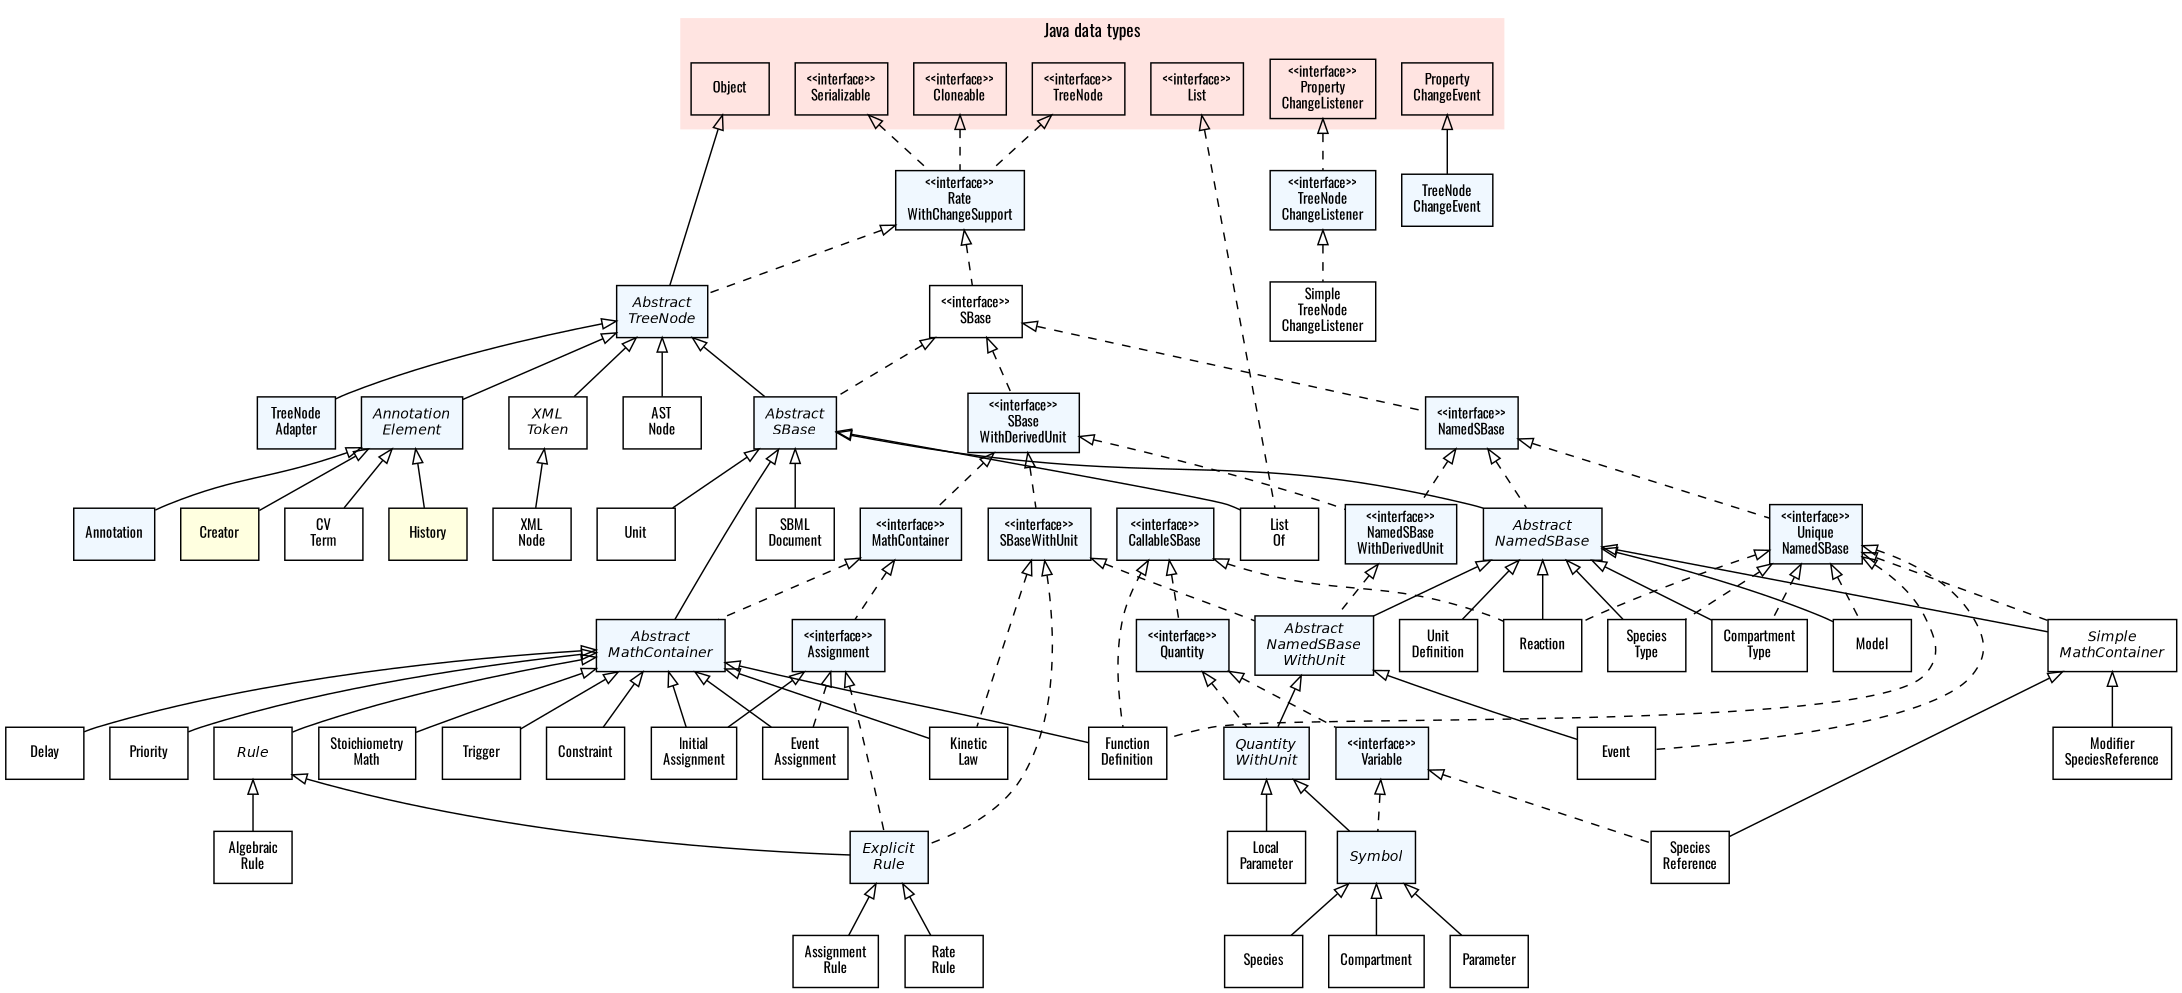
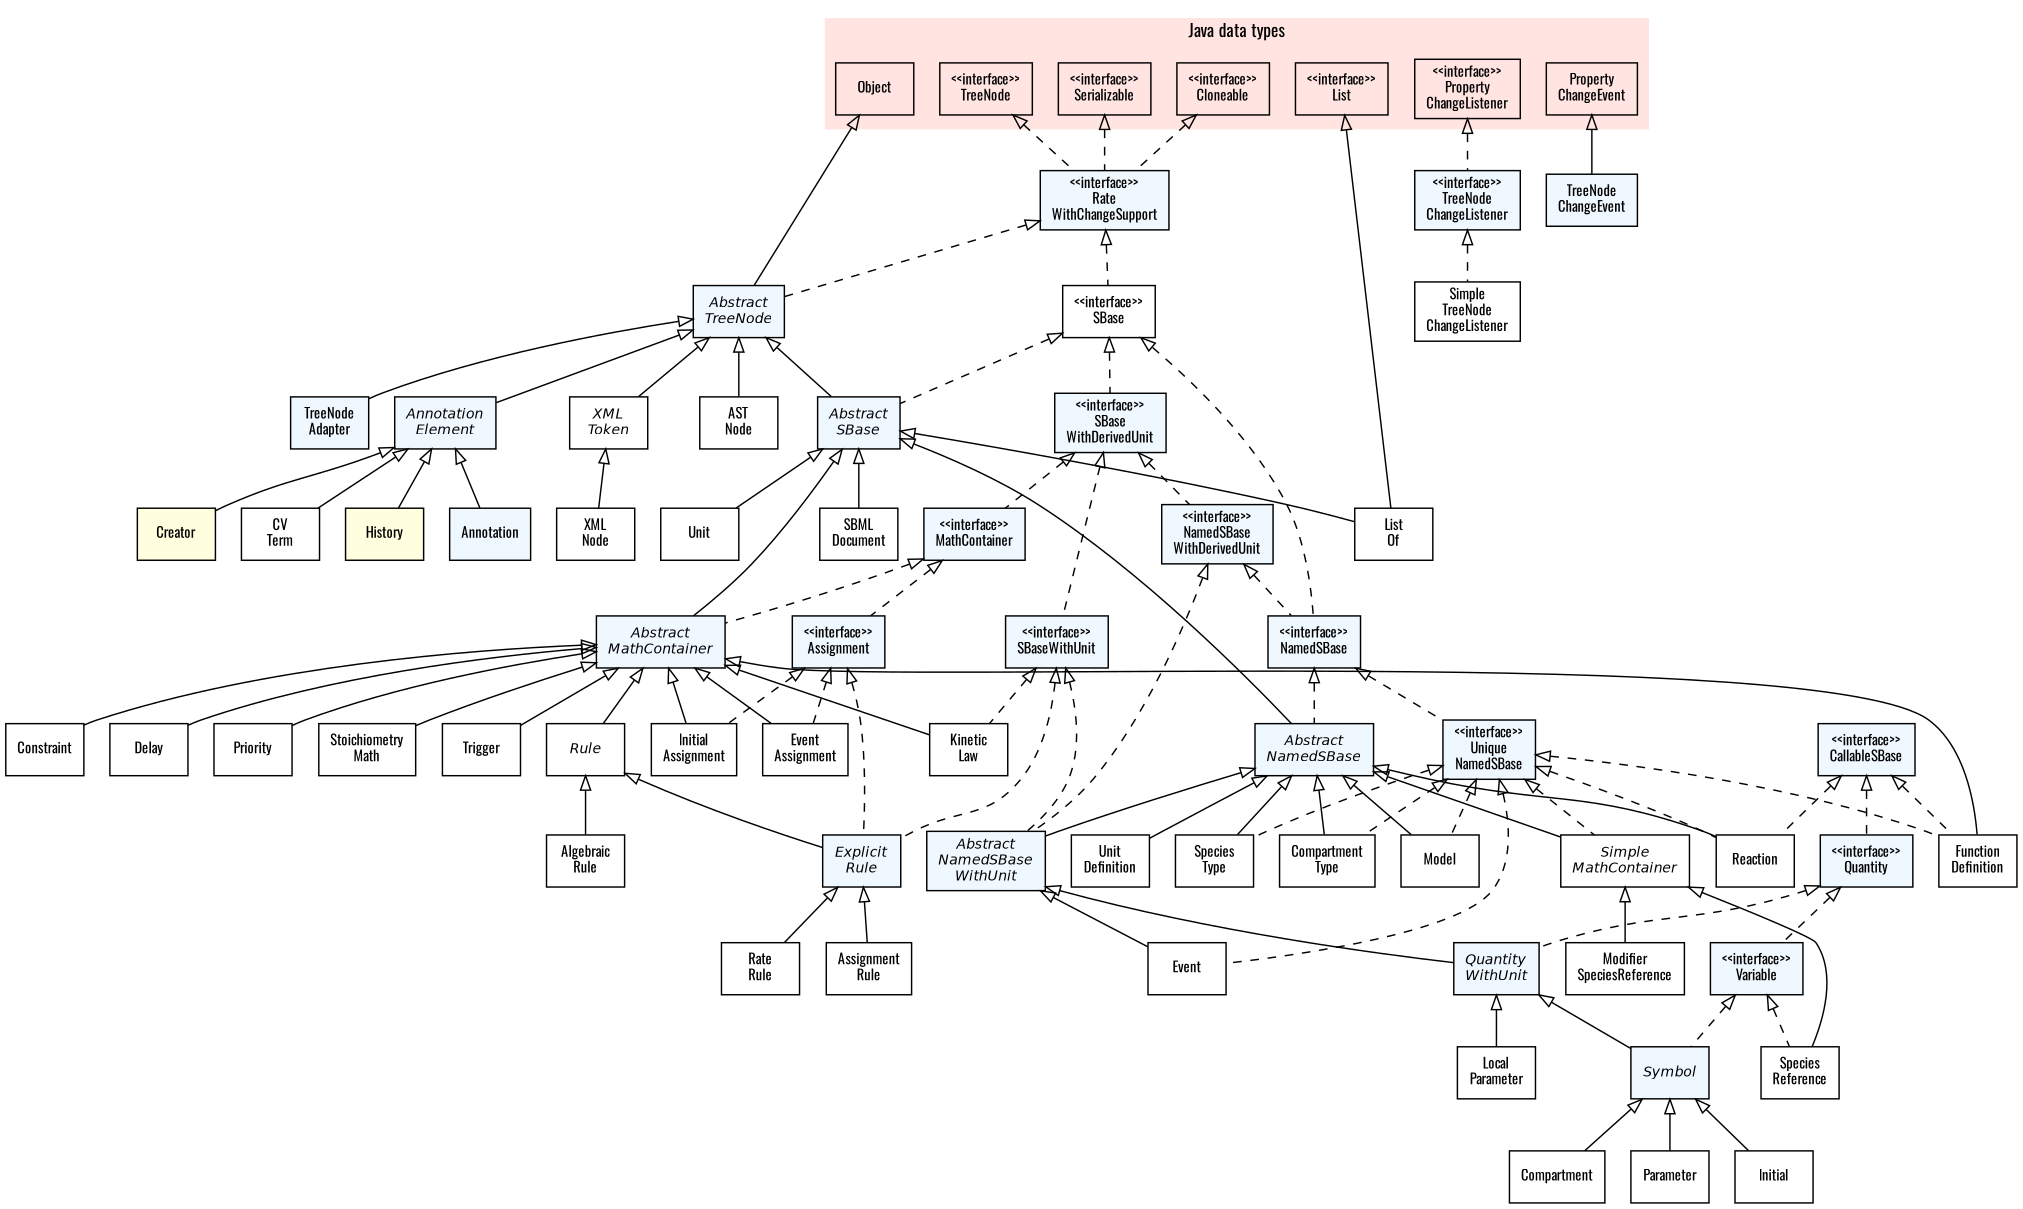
edge "List Of" -> "<<interface>> List": style dashed -> solid
edge "<<interface>> NamedSBase WithDerivedUnit" -> "<<interface>> NamedSBase": reversed
edge "Initial Assignment" -> "<<interface>> Assignment": style solid -> dashed
node "Species": label "Species" -> "Initial"
